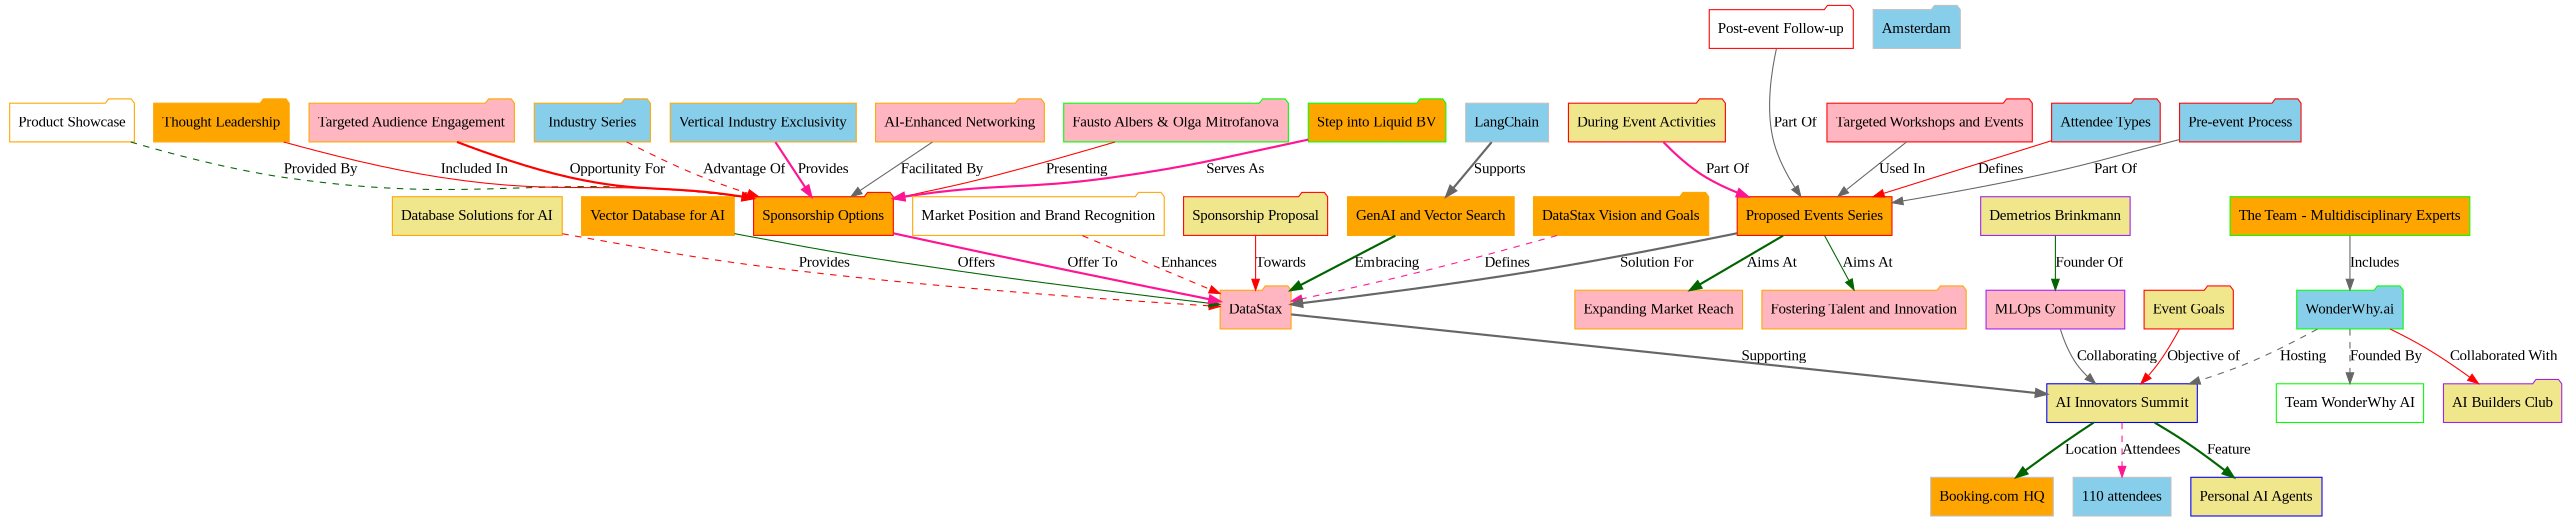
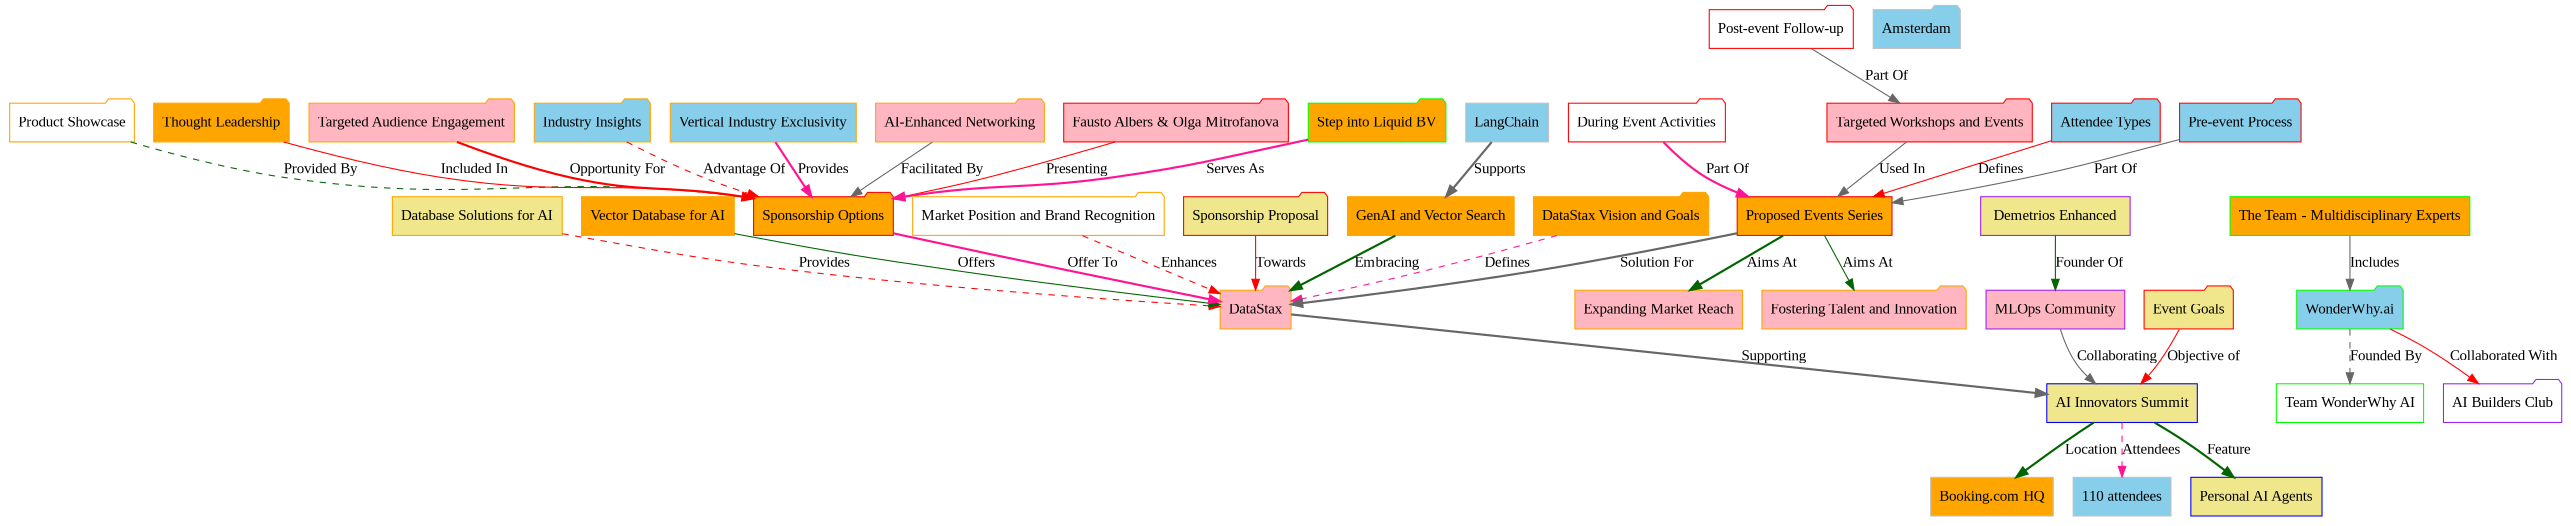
edge "Post-event Follow-up" -> "Proposed Events Series": now "Post-event Follow-up" -> "Targeted Workshops and Events"
node "Industry Series": label "Industry Series" -> "Industry Insights"
node "Fausto Albers & Olga Mitrofanova": color green -> red
node "During Event Activities": fillcolor khaki -> white
node "Demetrios Brinkmann": label "Demetrios Brinkmann" -> "Demetrios Enhanced"
edge "WonderWhy.ai" -> "AI Innovators Summit": removed, label "Hosting"
node "AI Builders Club": fillcolor khaki -> white
